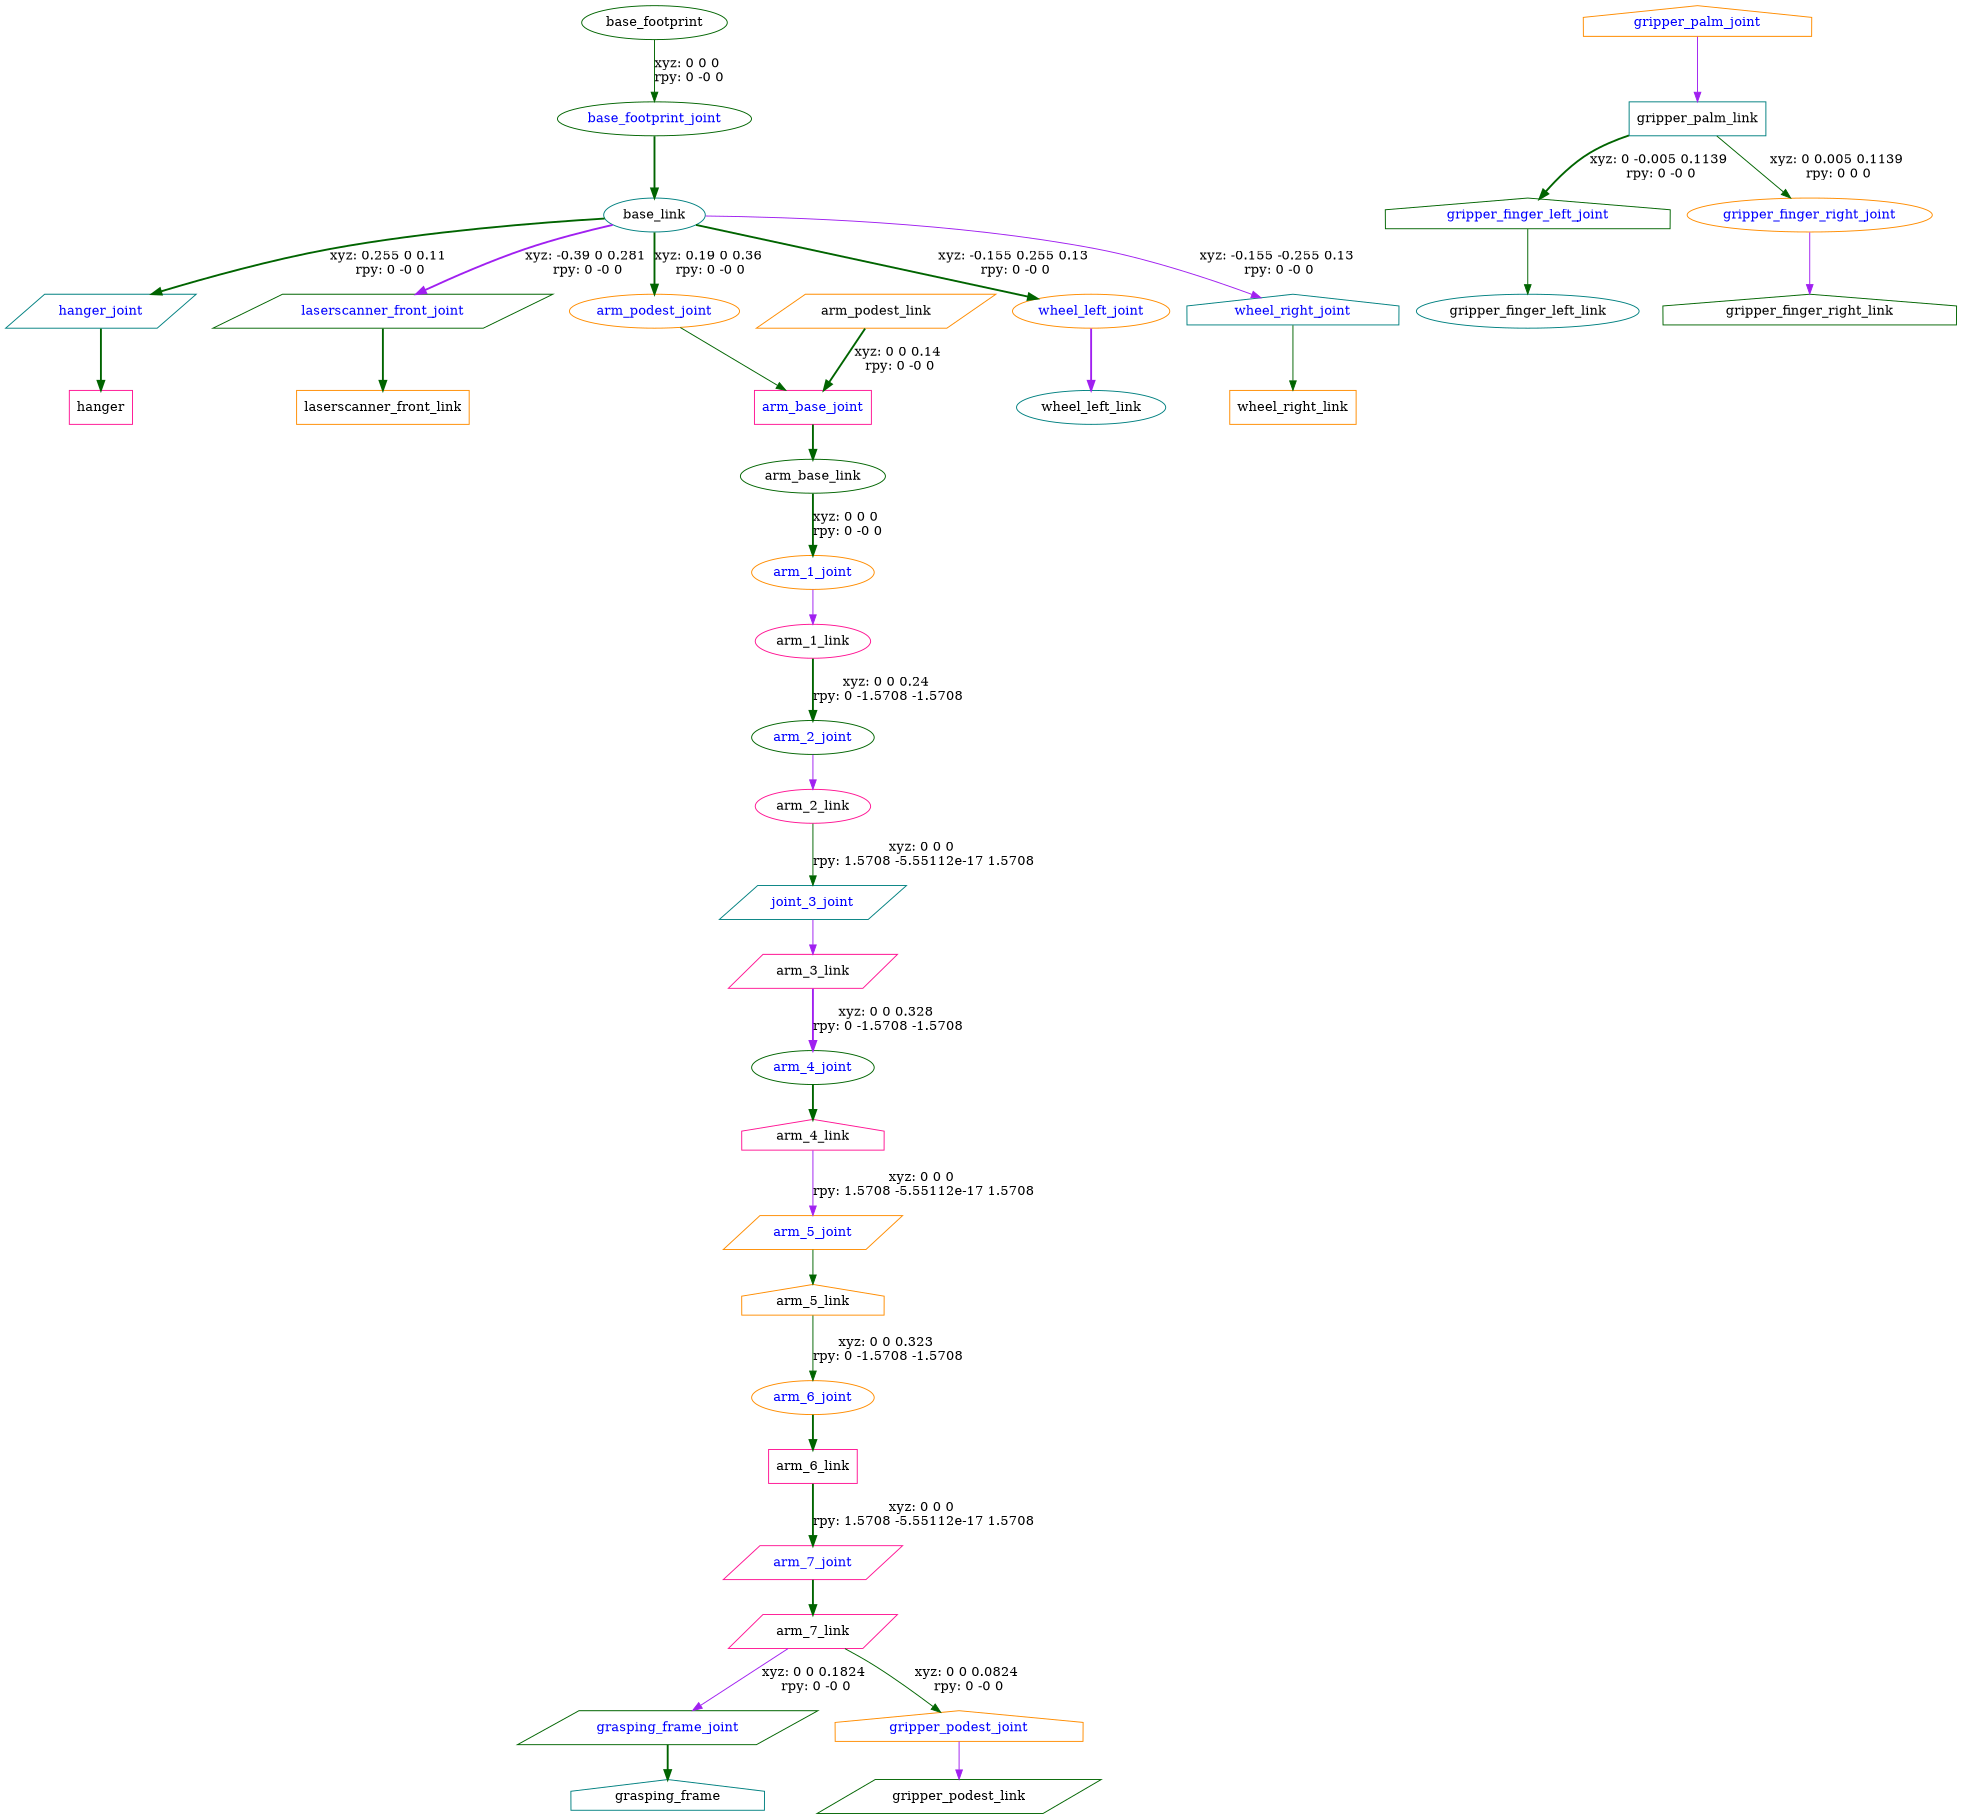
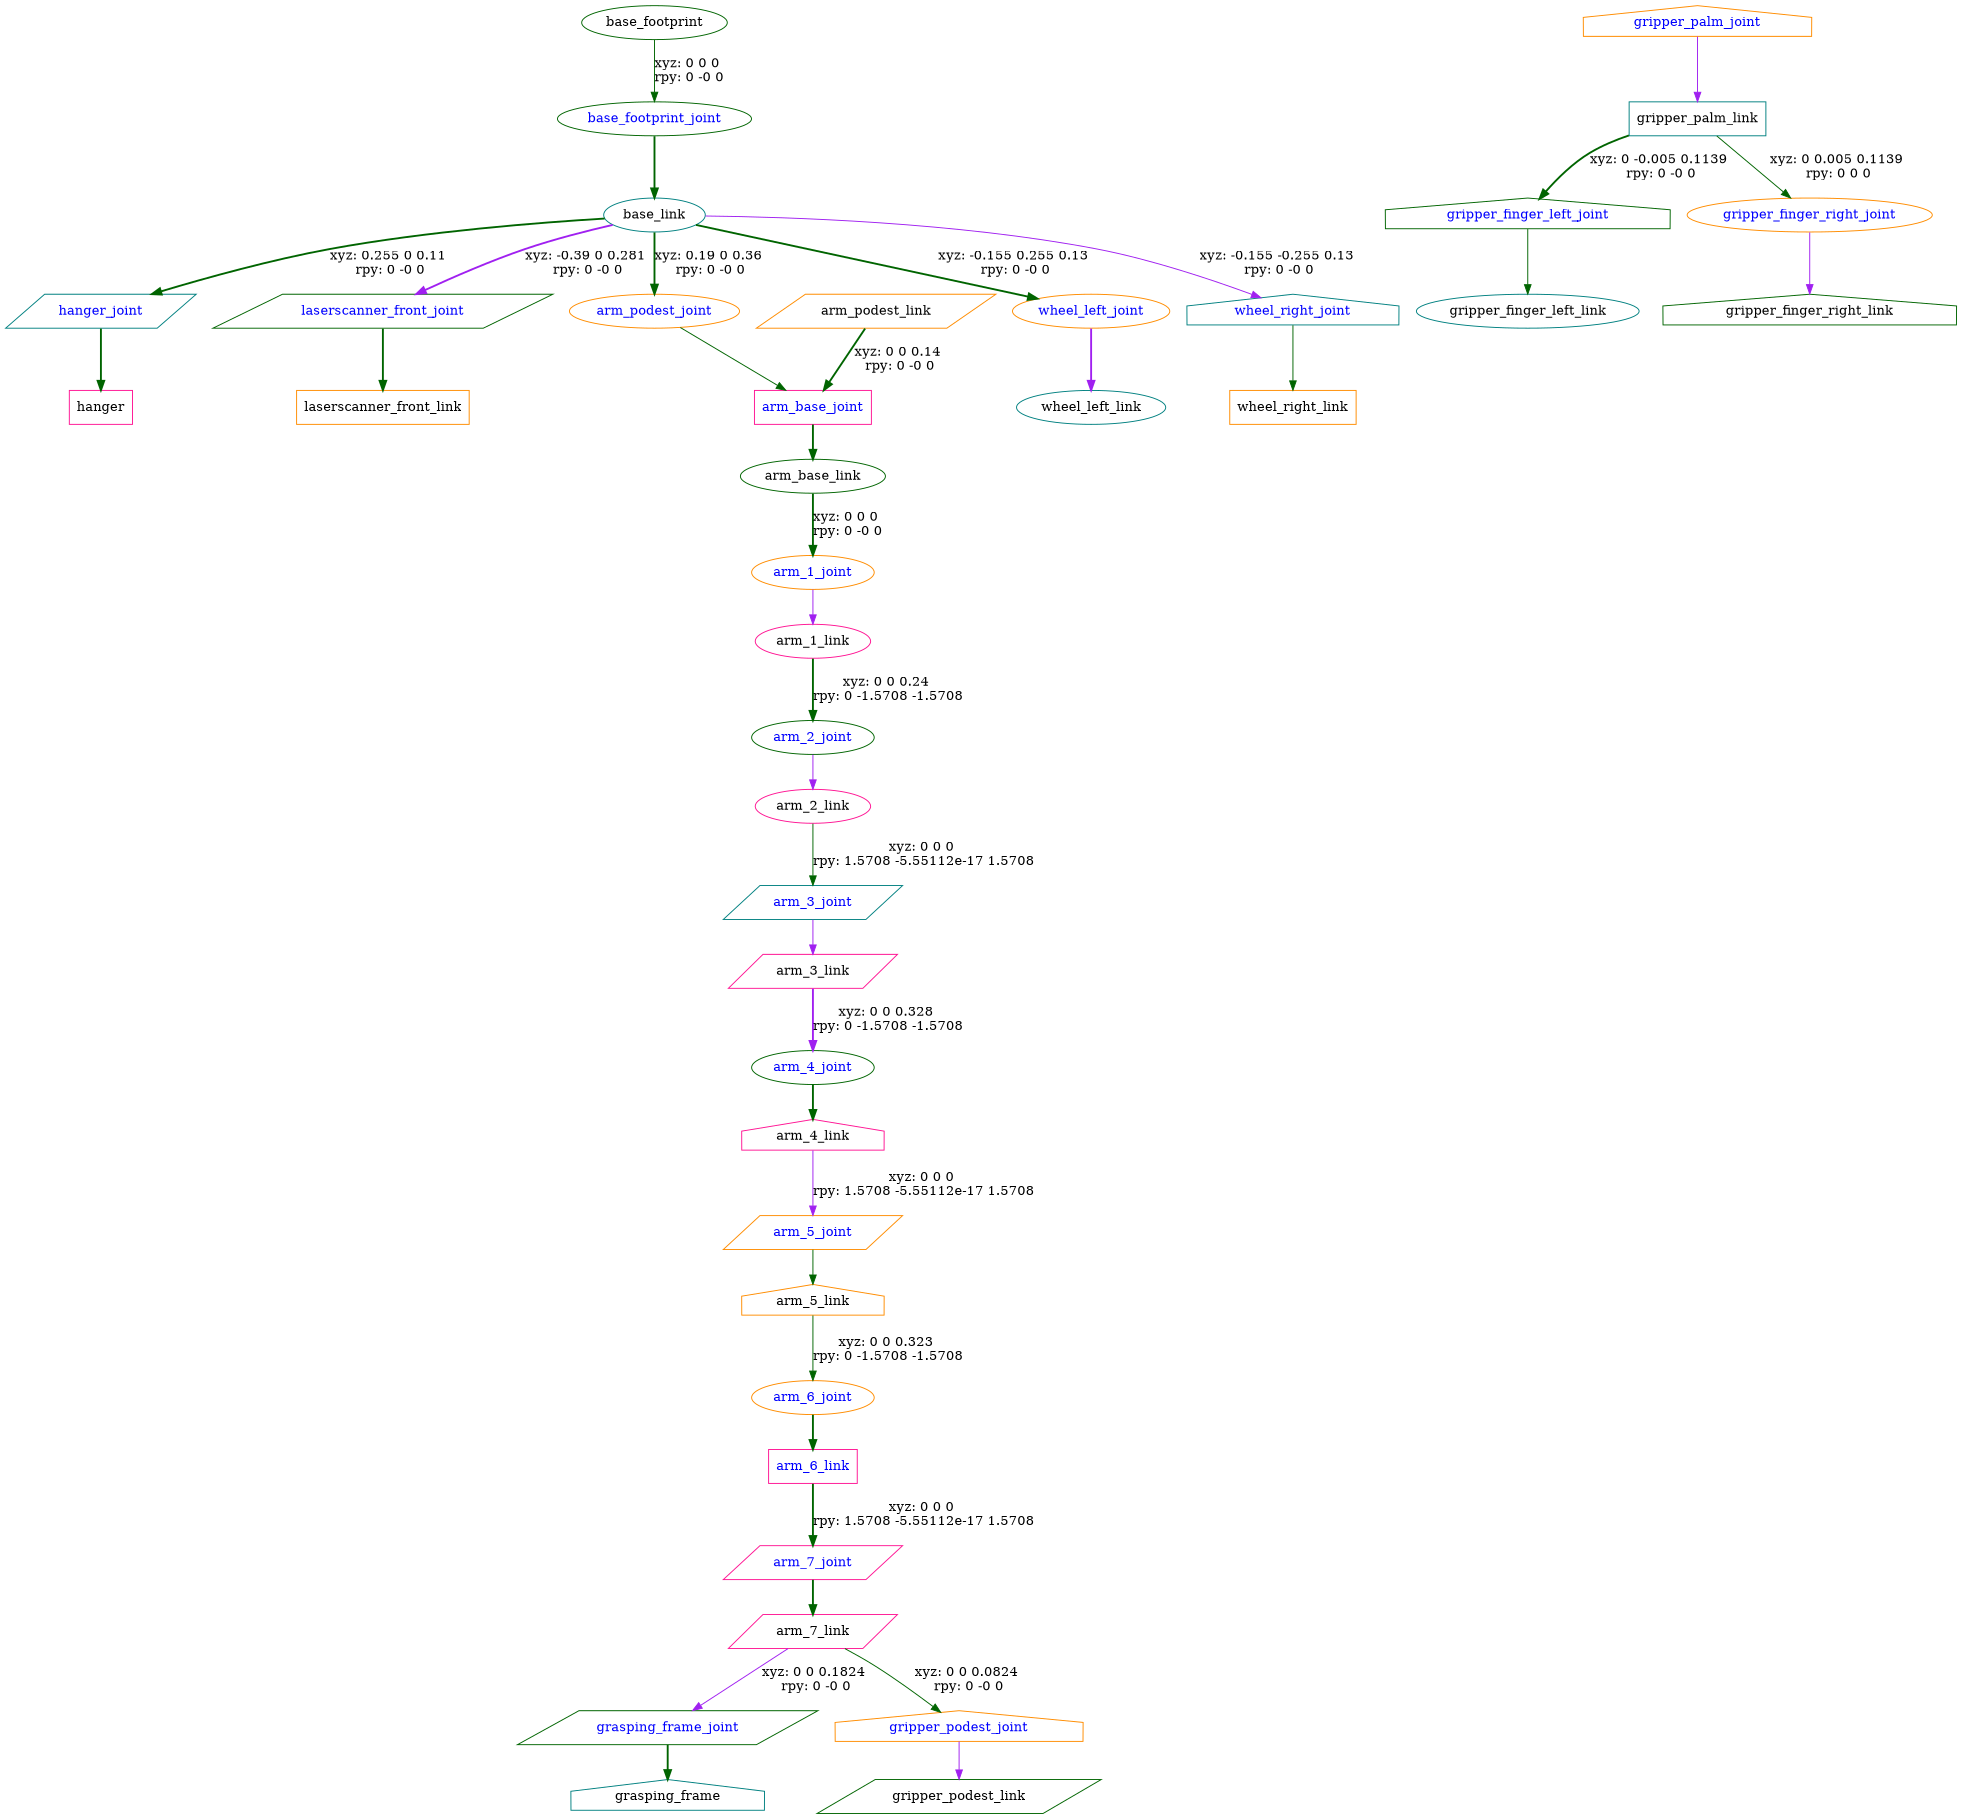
node "joint_3_joint": label "joint_3_joint" -> "arm_3_joint"
node "arm_6_link": fontcolor black -> blue
